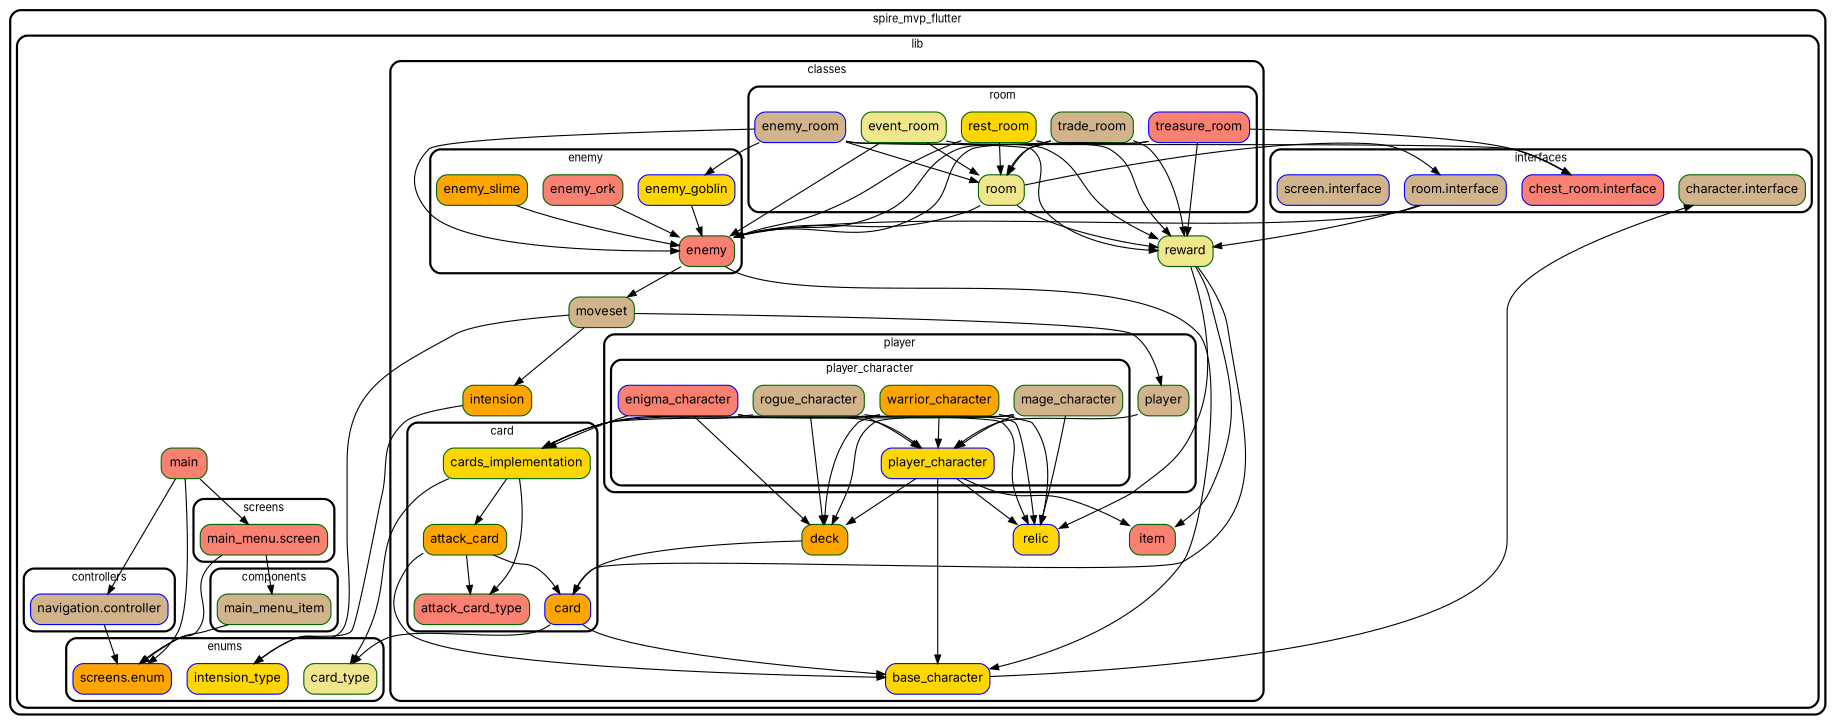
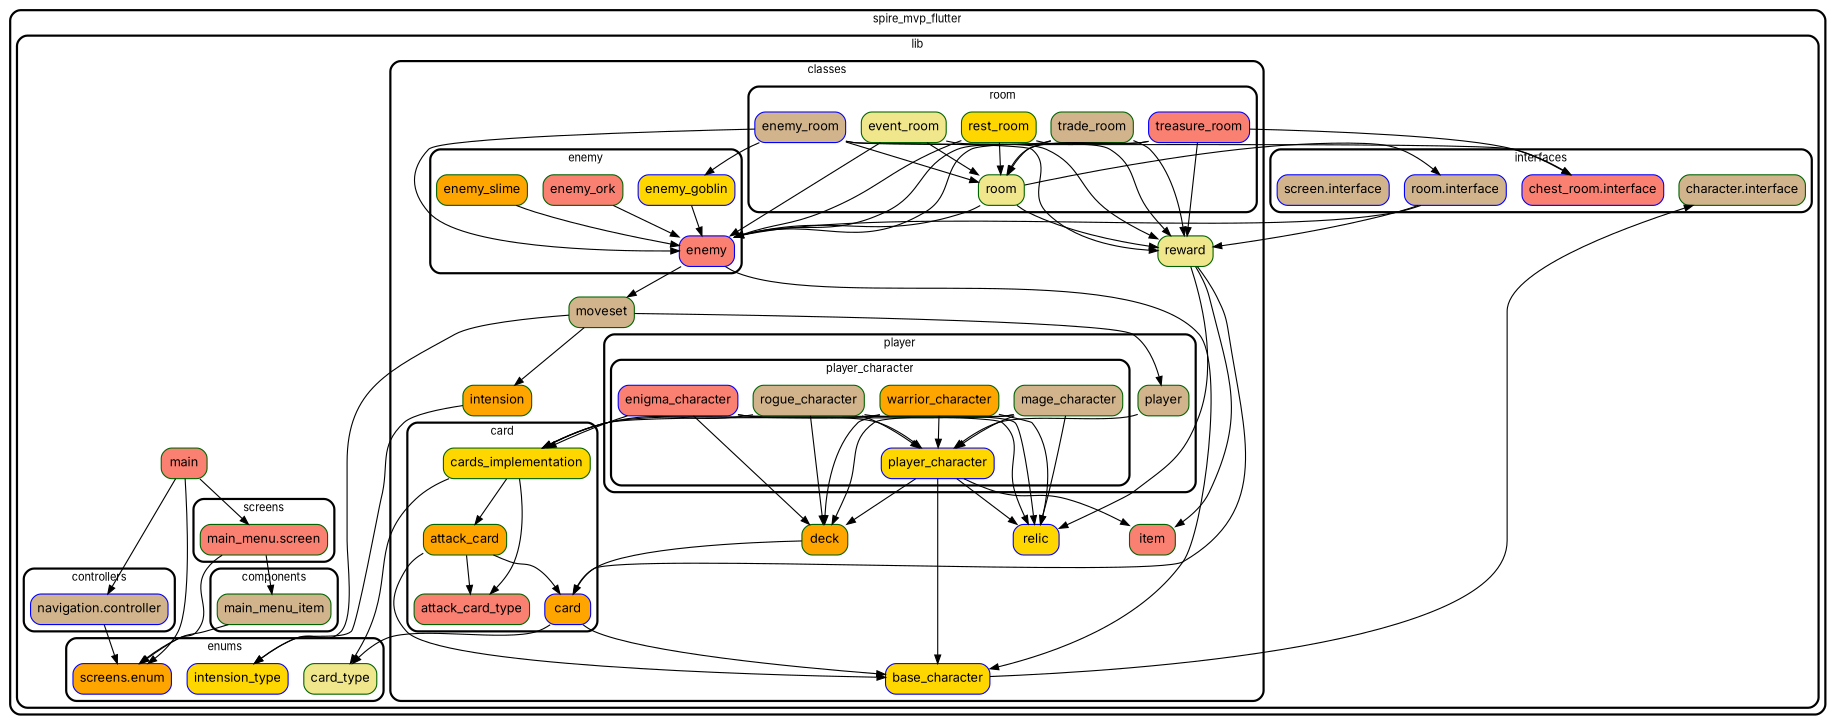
node "enemy": color darkgreen -> blue
